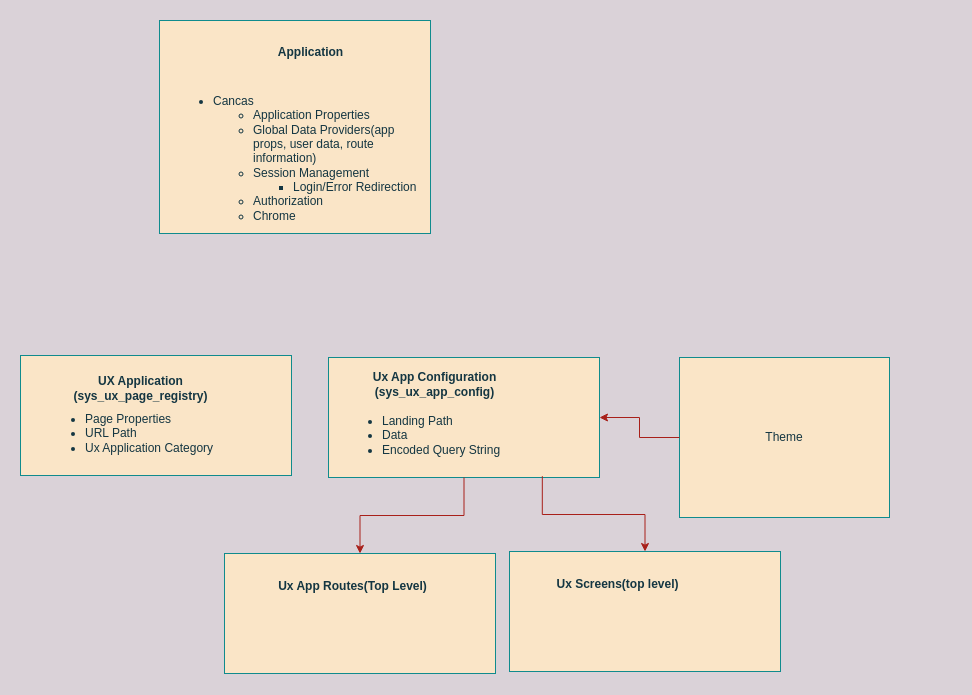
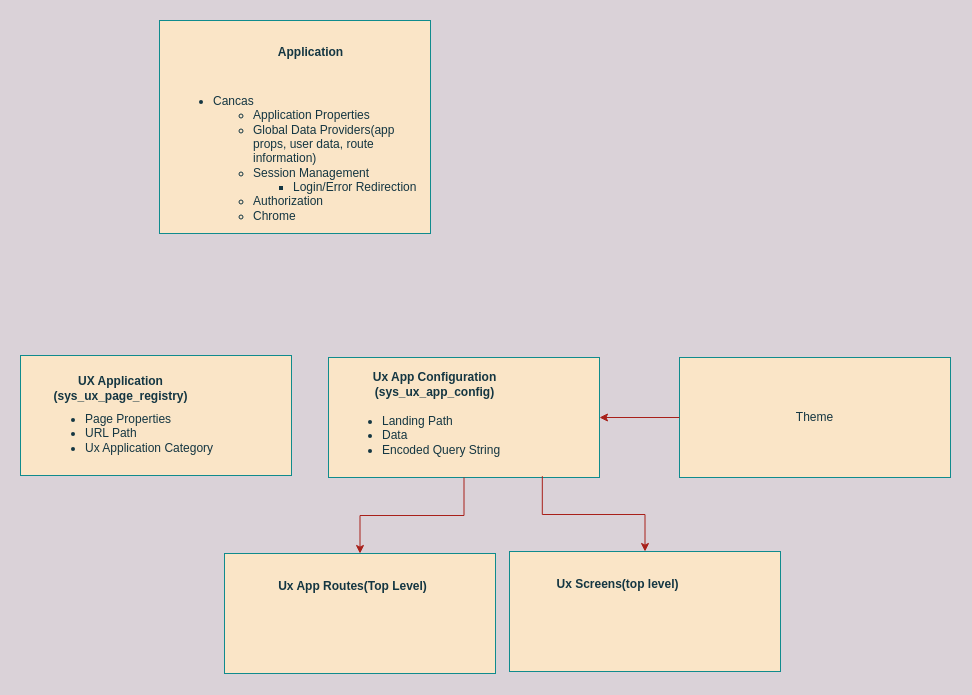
node "UX Application(sys_ux_page_registry)": moved (141, 388) -> (121, 388)
node "Theme": size 210x160 -> 271x120
